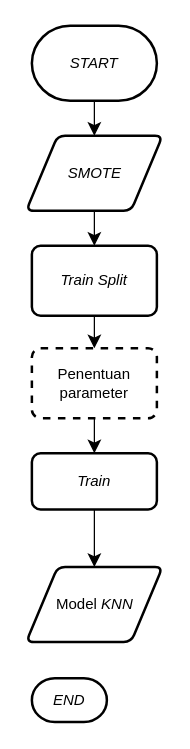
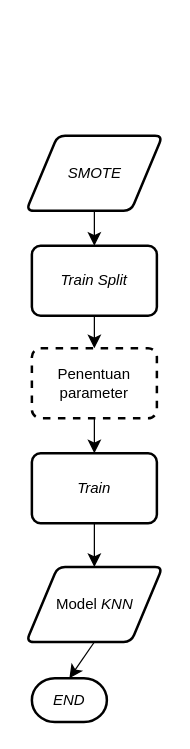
node "START": removed
edge "START" -> "SMOTE": removed
node "Train": size 125x56 -> 125x70
edge "Model KNN" -> "END": added
